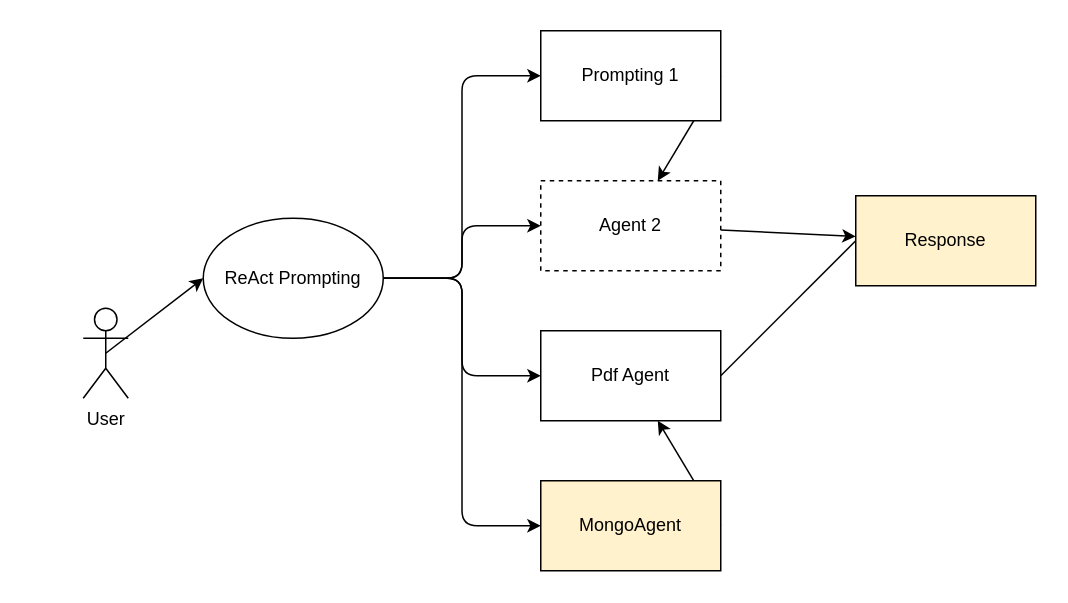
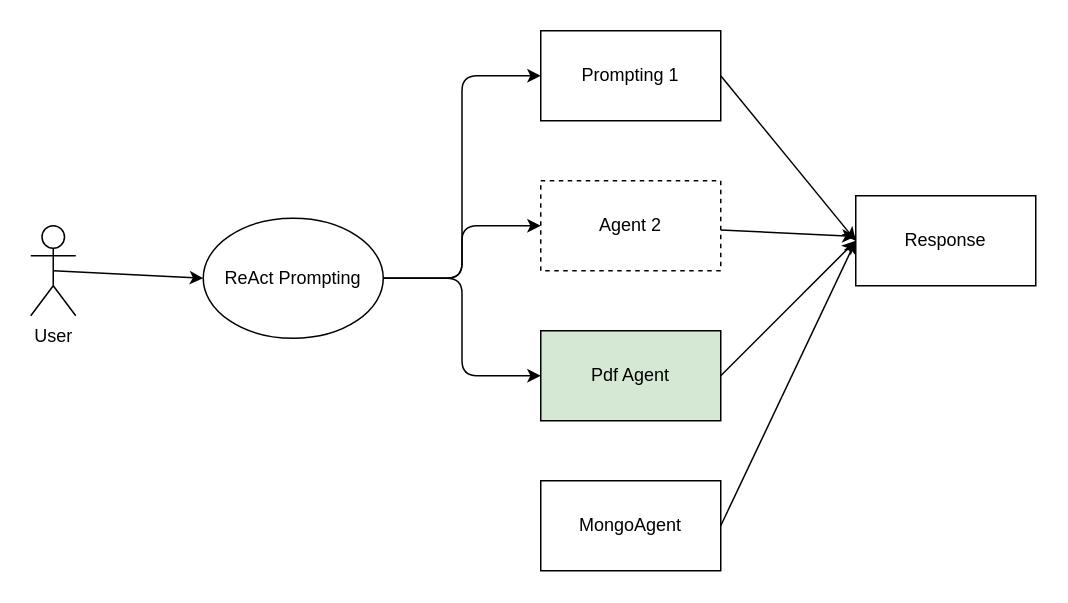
edge "Prompting 1" -> "Agent 2": now "Prompting 1" -> "Response"
node "Response": fillcolor #fff2cc -> #ffffff
edge "Response" -- "Pdf Agent": arrowhead none -> classic
node "User": moved (106, 353) -> (53, 271)
node "Pdf Agent": fillcolor #ffffff -> #d5e8d4
edge "MongoAgent" -> "Pdf Agent": now "MongoAgent" -> "Response"
edge "ReAct Prompting" -> "MongoAgent": removed
node "MongoAgent": fillcolor #fff2cc -> #ffffff
